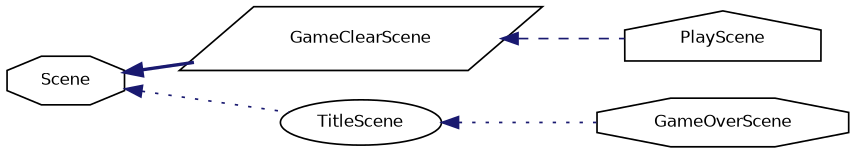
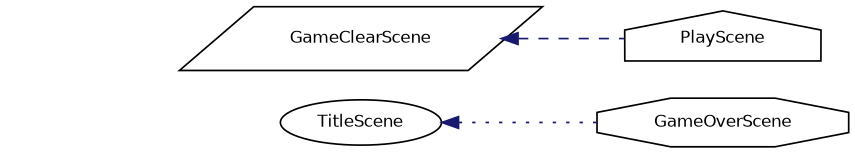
node "Scene": removed
